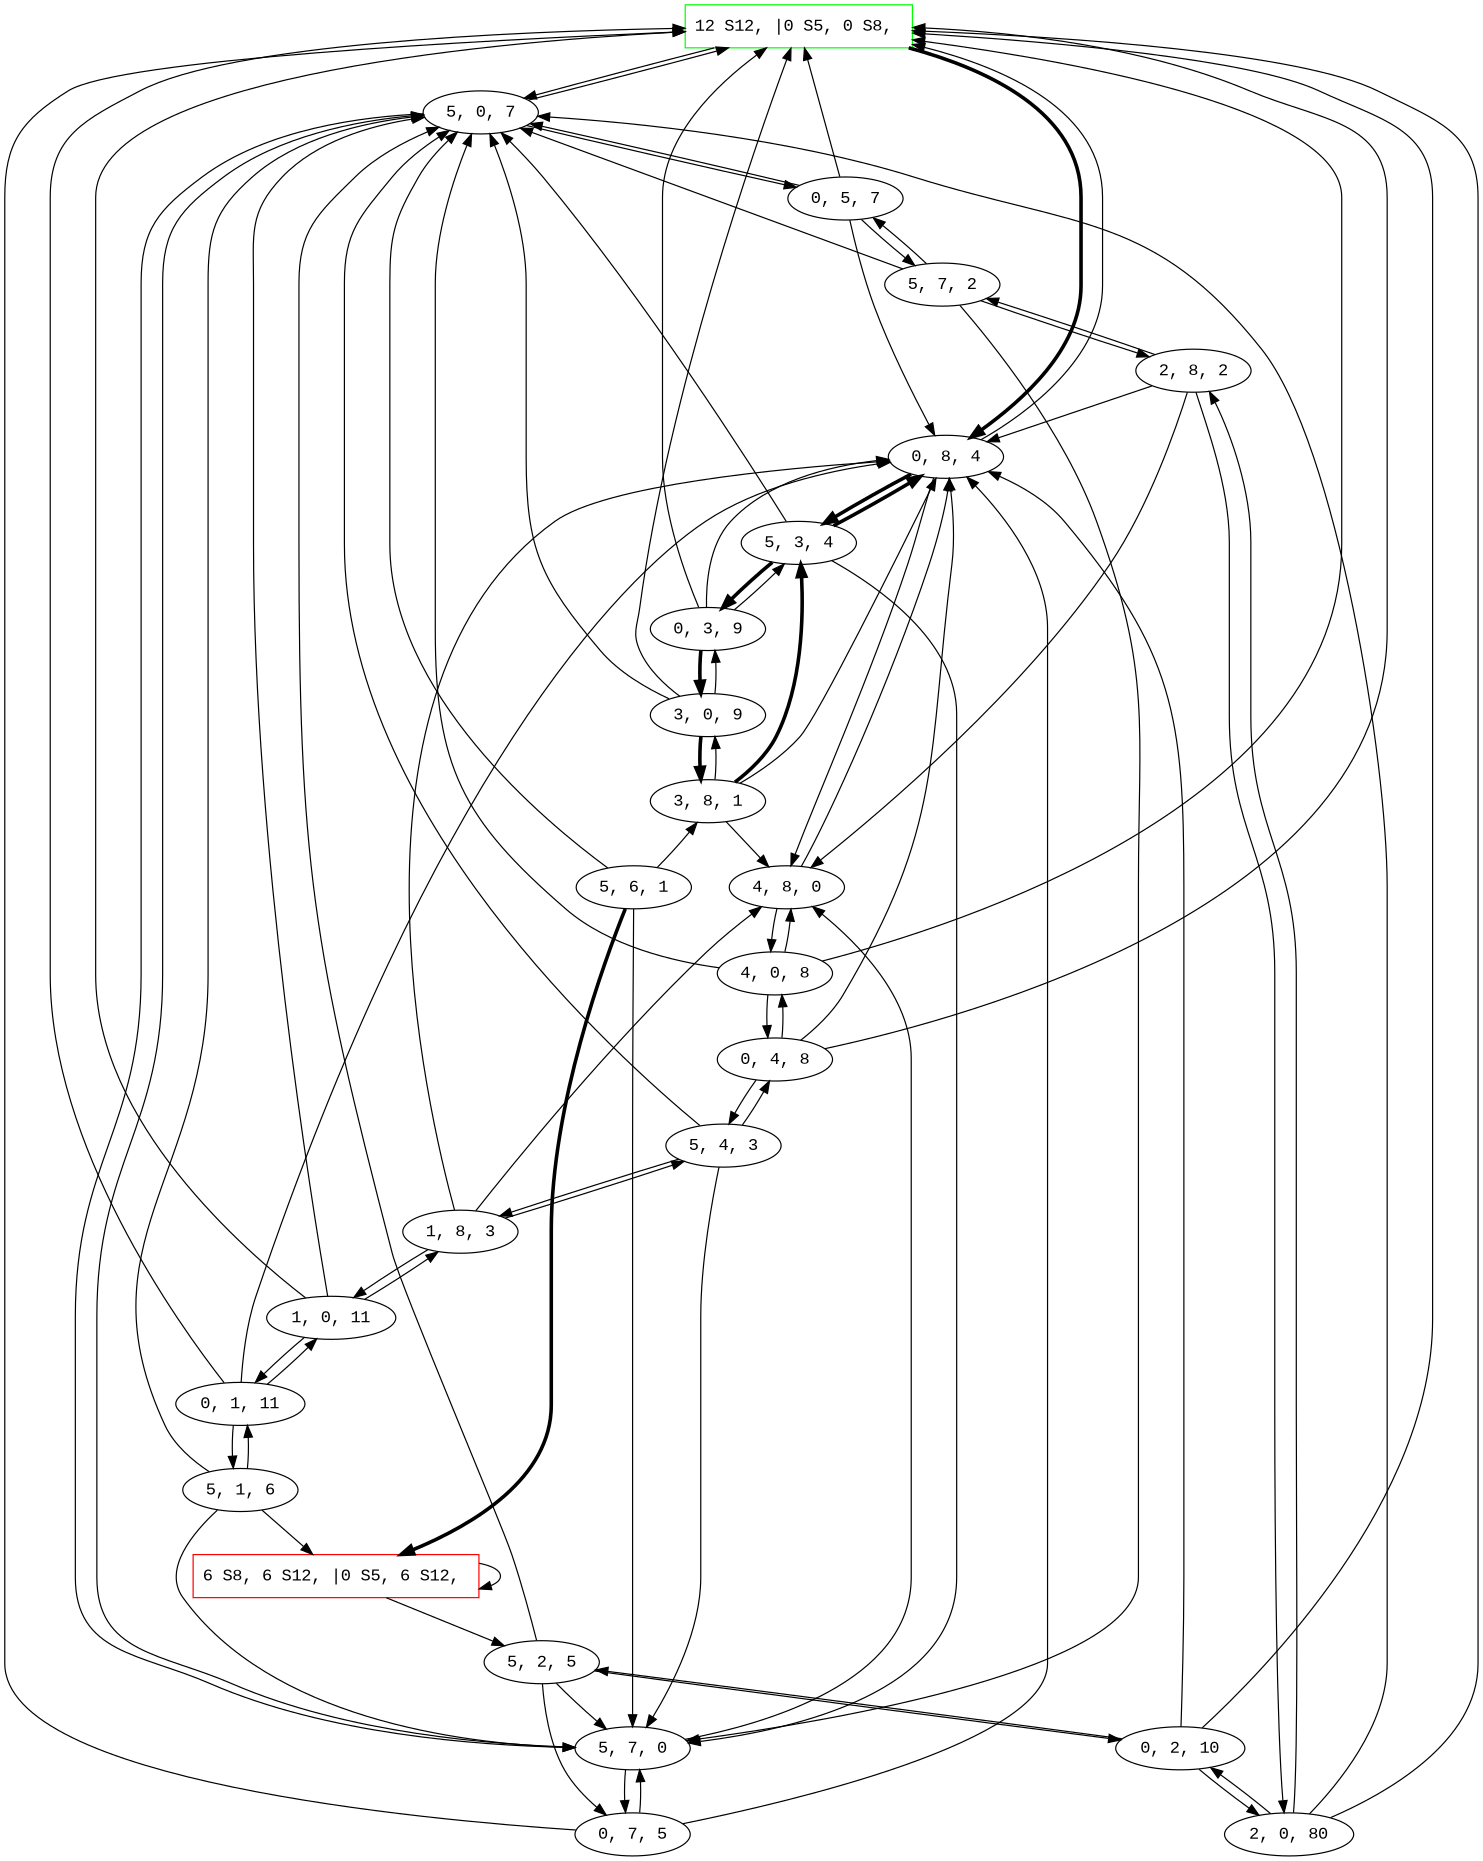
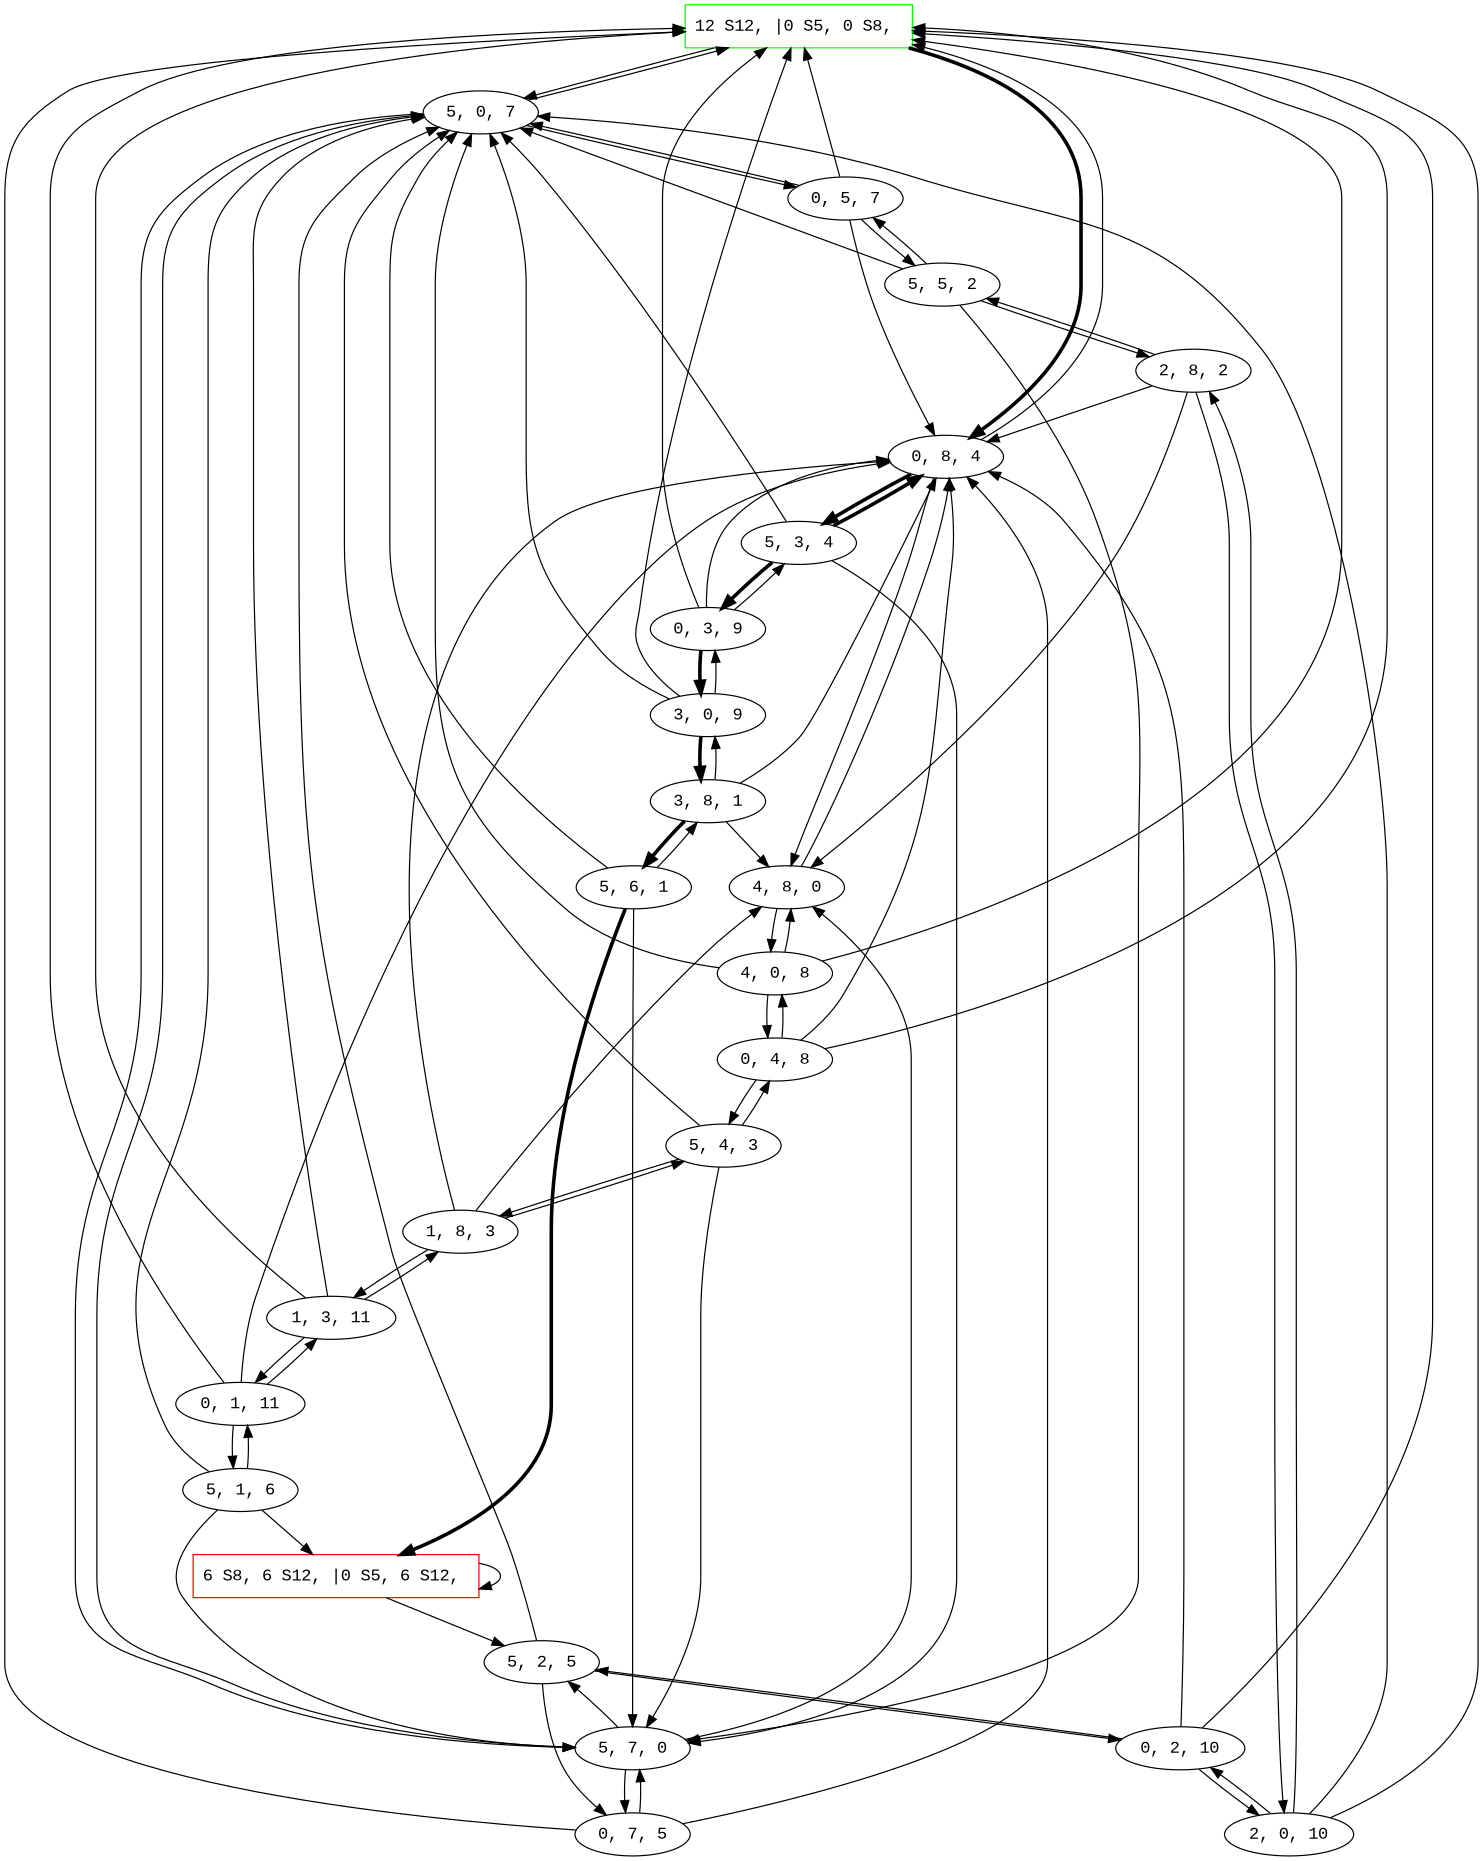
node "5, 7, 2": label "5, 7, 2" -> "5, 5, 2"
edge "3, 8, 1" -> "5, 3, 4": now "3, 8, 1" -> "5, 6, 1"
node "1, 0, 11": label "1, 0, 11" -> "1, 3, 11"
edge "5, 2, 5" -> "5, 7, 0": reversed
node "2, 0, 80": label "2, 0, 80" -> "2, 0, 10"
